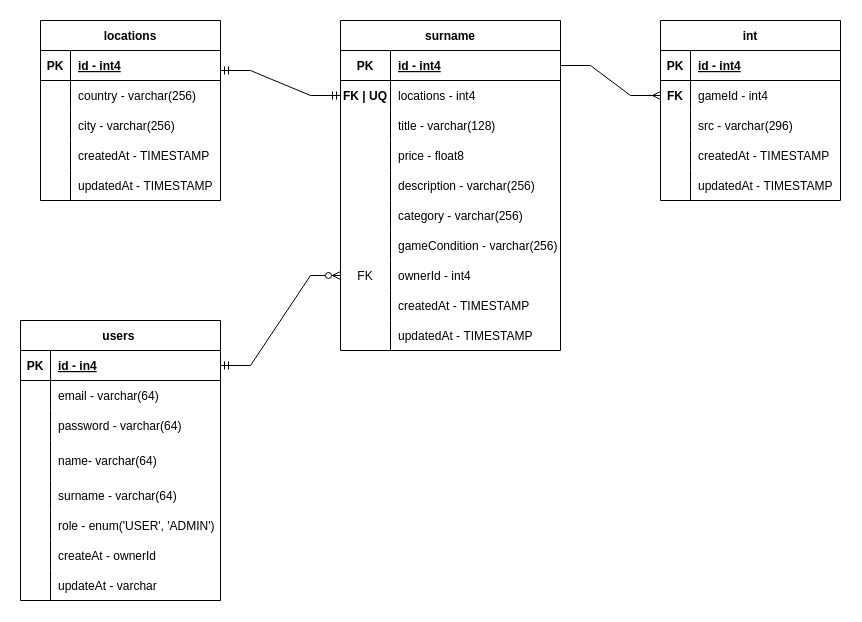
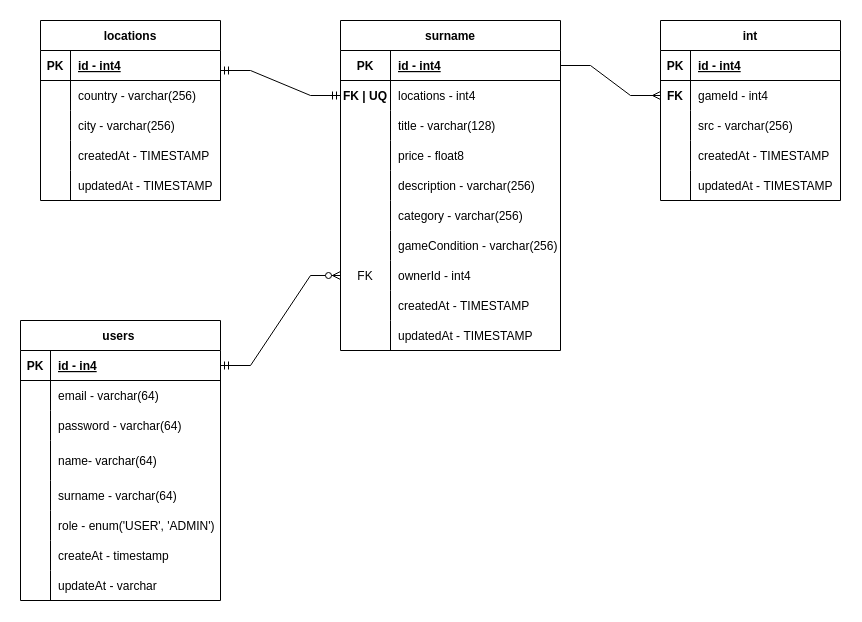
node "src - varchar(296)": label "src - varchar(296)" -> "src - varchar(256)"
node "createAt - ownerId": label "createAt - ownerId" -> "createAt - timestamp"
